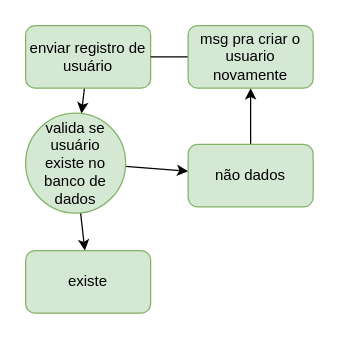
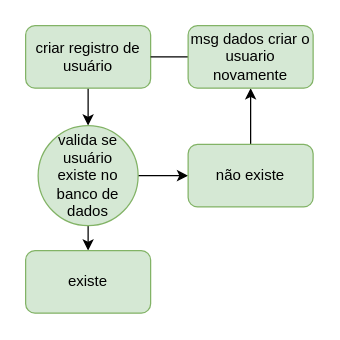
node "enviar registro de usuário": label "enviar registro de usuário" -> "criar registro de usuário"
node "msg pra criar o usuario novamente": label "msg pra criar o usuario novamente" -> "msg dados criar o usuario novamente"
node "valida se usuário existe no banco de dados": moved (76, 163) -> (88, 176)
node "não dados": label "não dados" -> "não existe"
